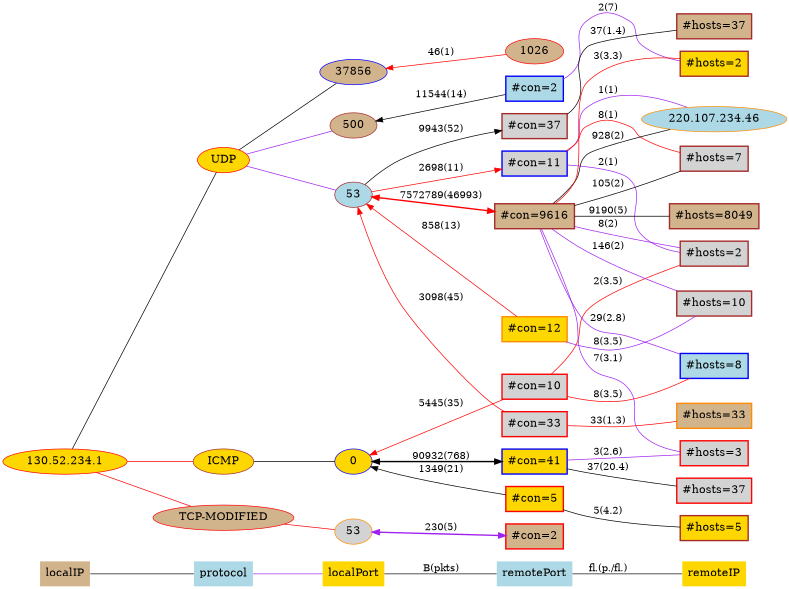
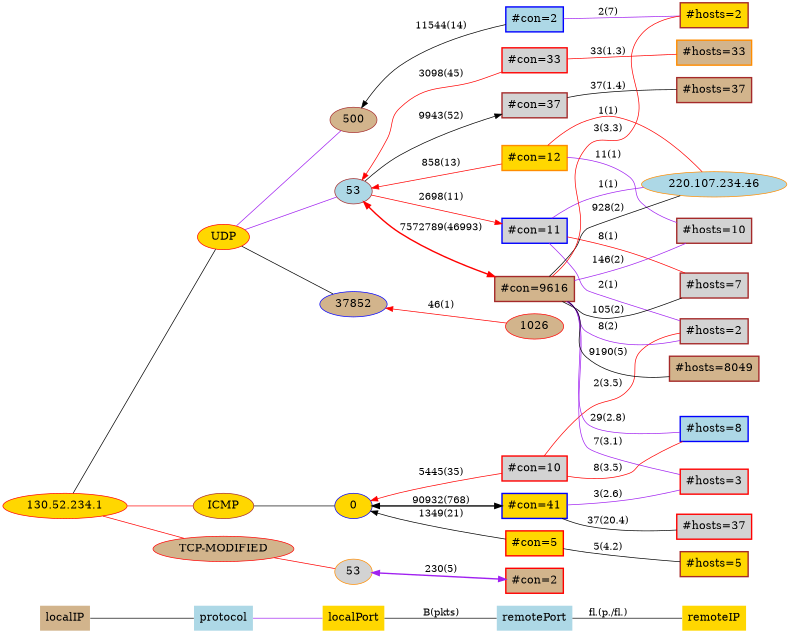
node "37856": label "37856" -> "37852"
edge "#con=12" -- "220.107.234.46": added, label "1(1)"
edge "#hosts=10" -- "#con=12": label "8(3.5)" -> "11(1)"
